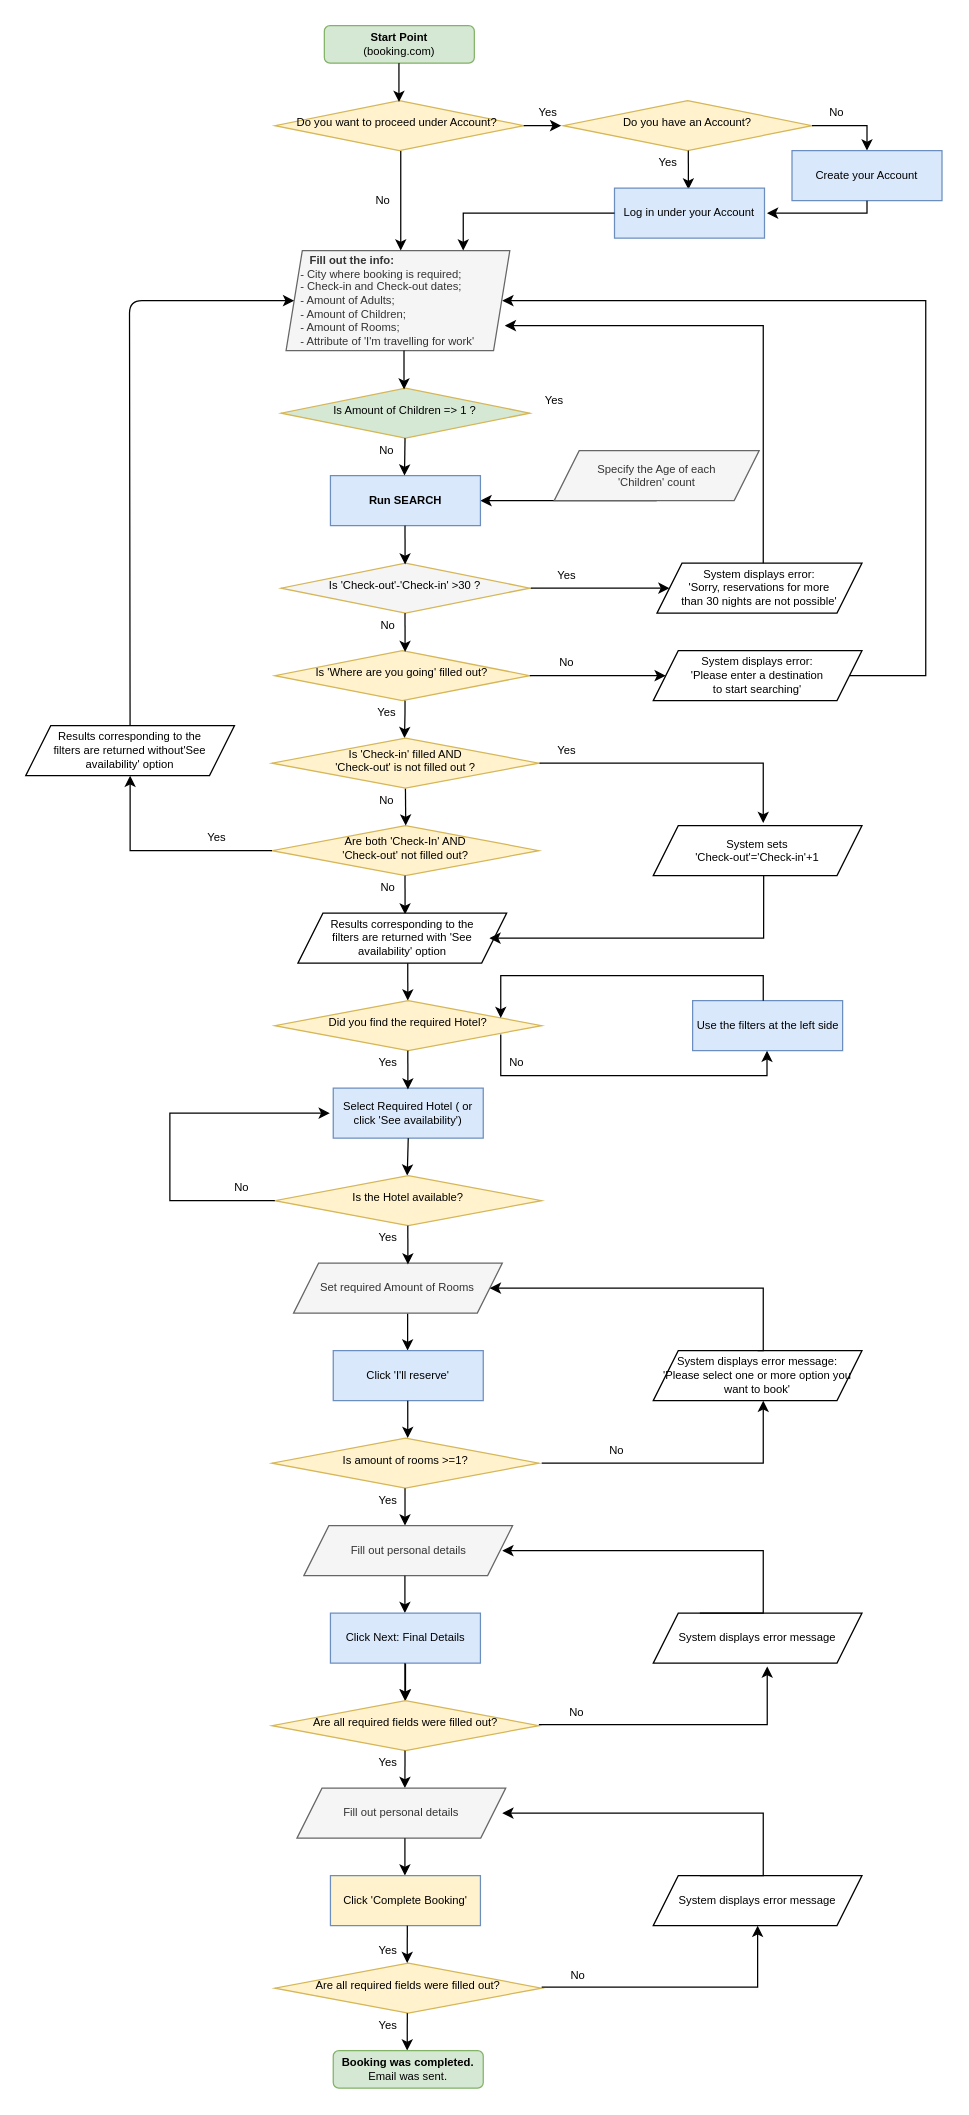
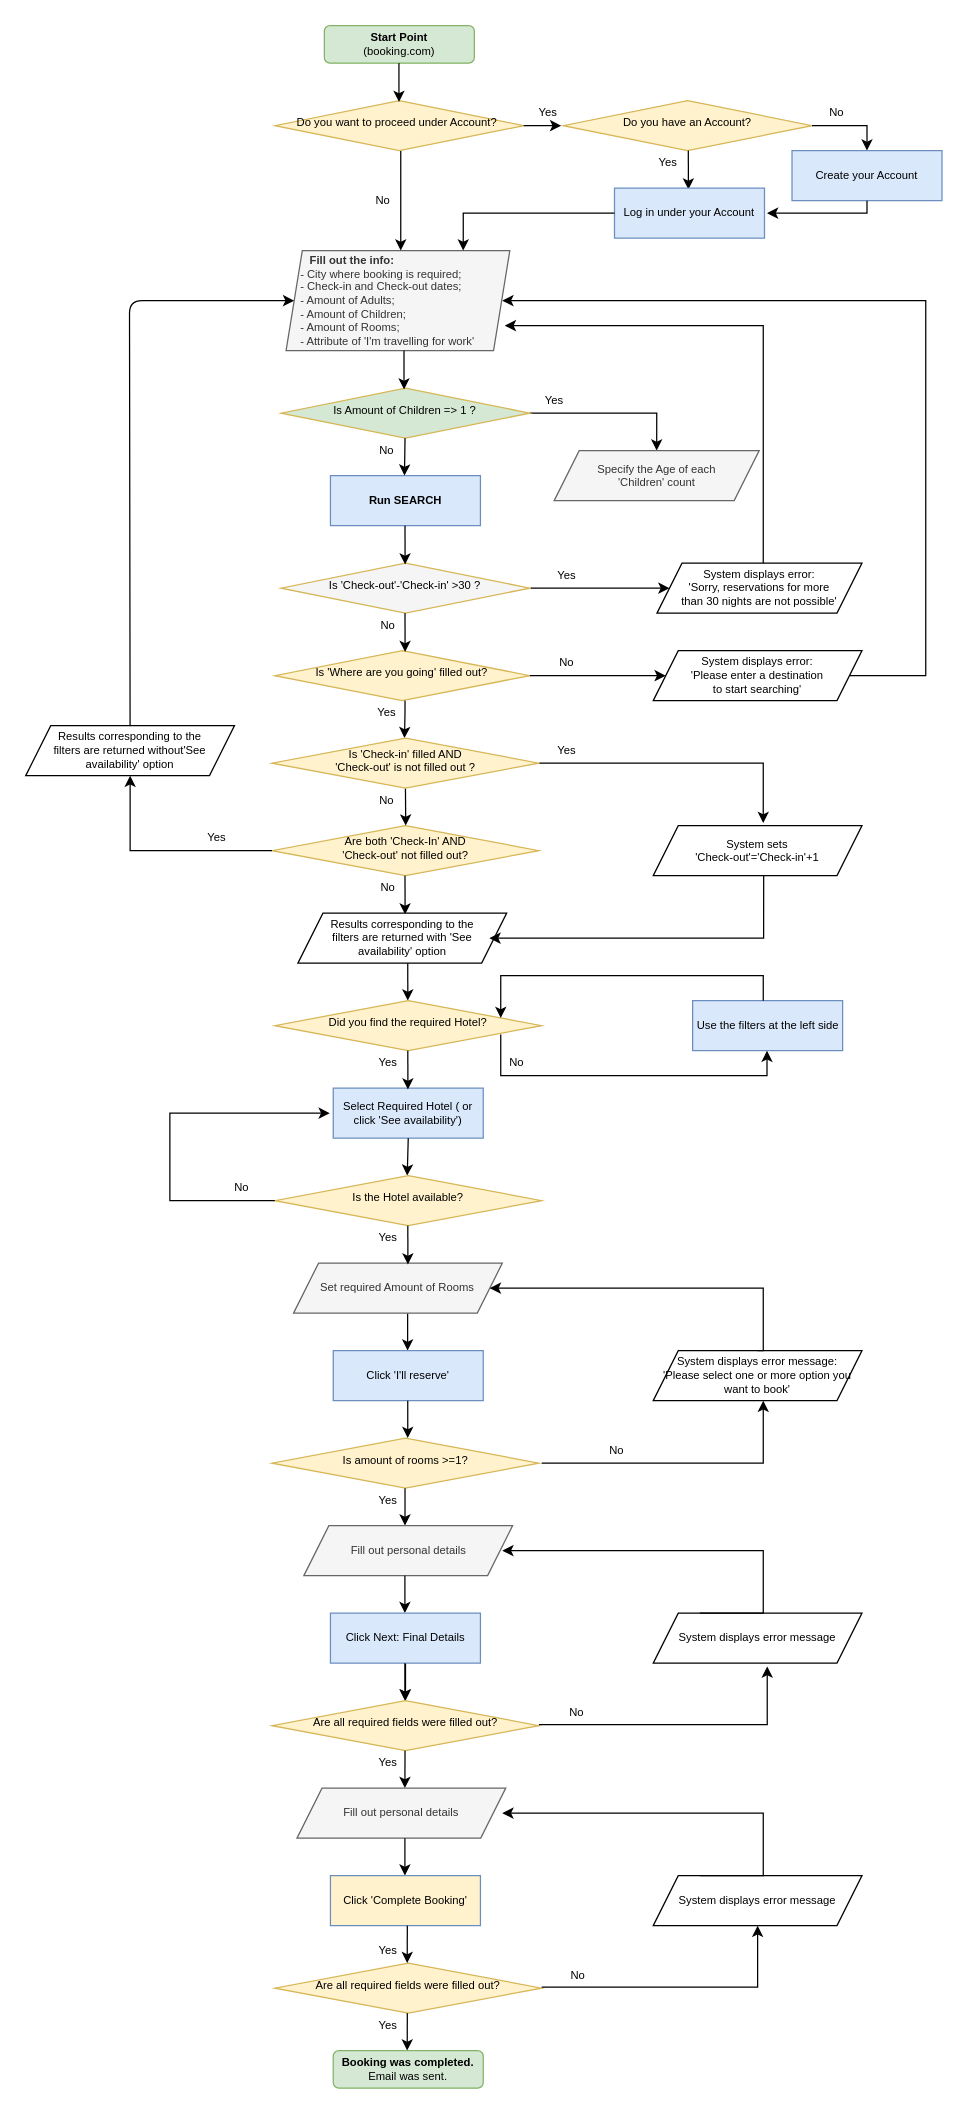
edge "Is Amount of Children => 1 ?" -> "Specify the Age of each 'Children' count": added
edge "Specify the Age of each 'Children' count" -> "Run SEARCH": removed
